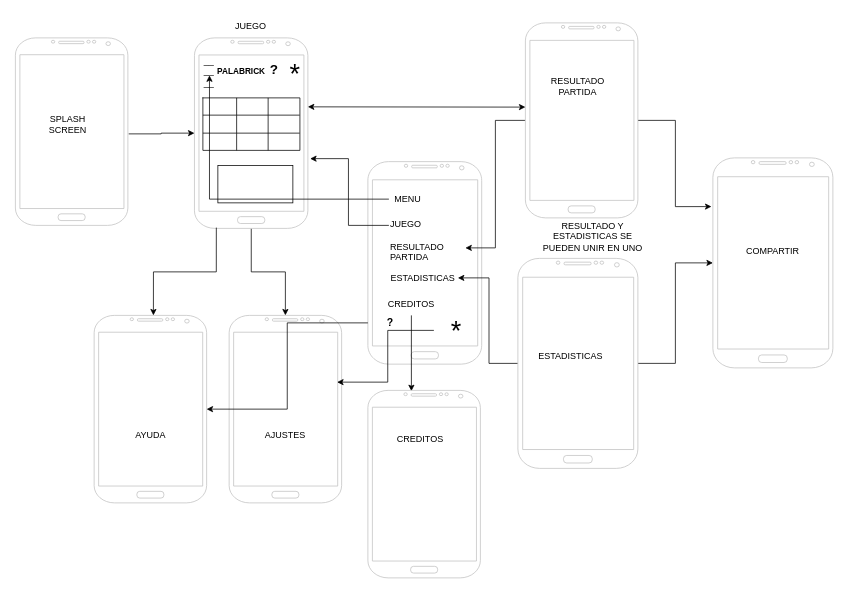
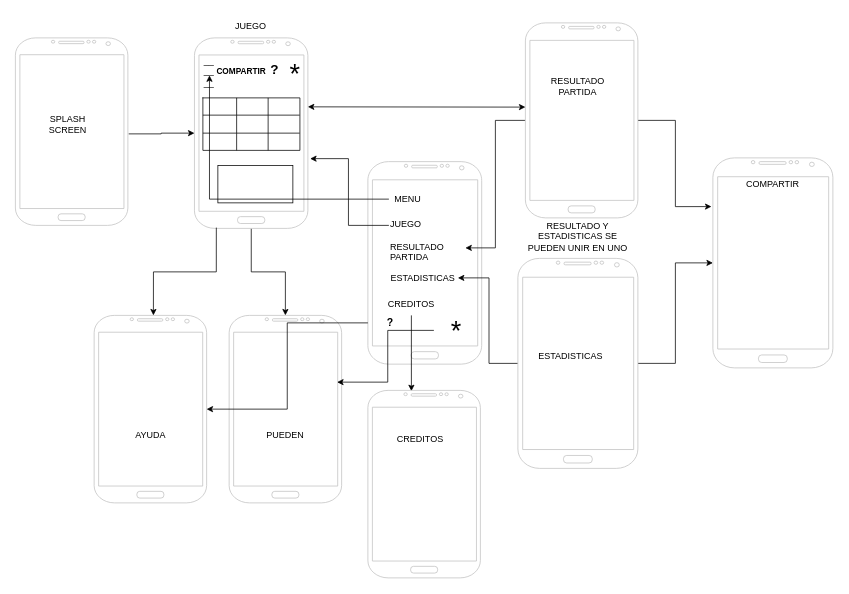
node "PALABRICK ?": label "PALABRICK ?" -> "COMPARTIR ?"
node "RESULTADO Y ESTADISTICAS SE PUEDEN UNIR EN UNO": moved (593, 237) -> (578, 237)
node "COMPARTIR": moved (773, 252) -> (773, 184)
node "AJUSTES": label "AJUSTES" -> "PUEDEN"
